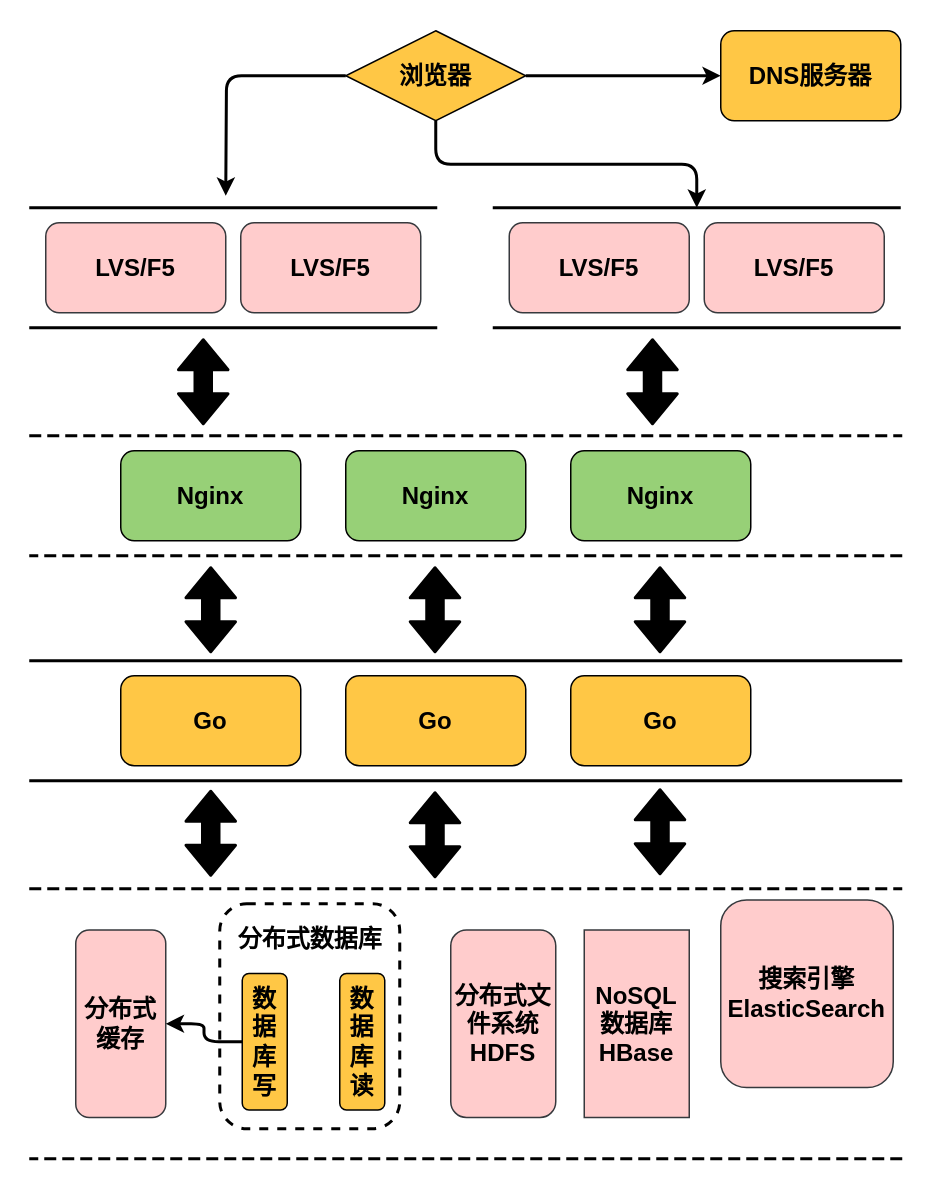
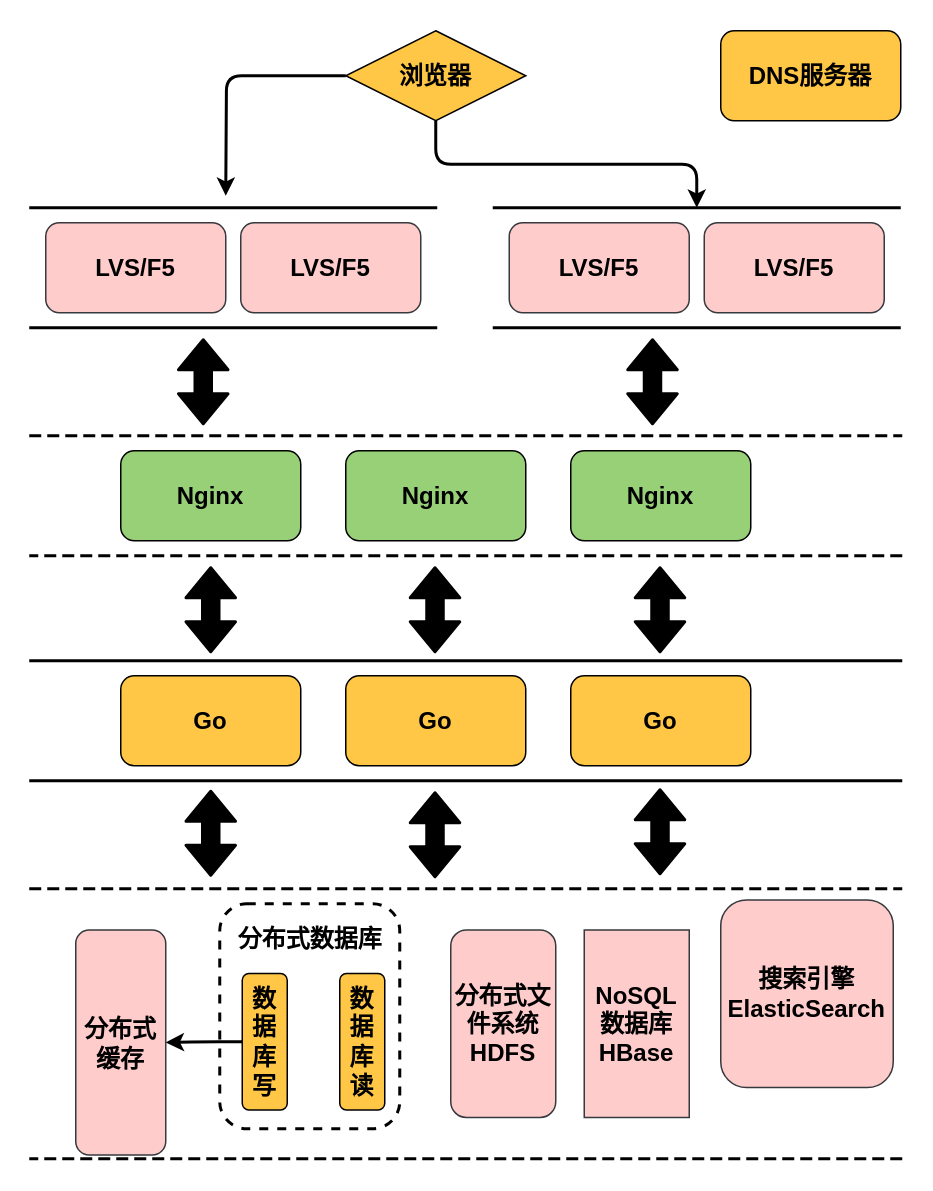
edge "浏览器" -> "DNS服务器": removed
node "分布式缓存": size 90x188 -> 90x225
